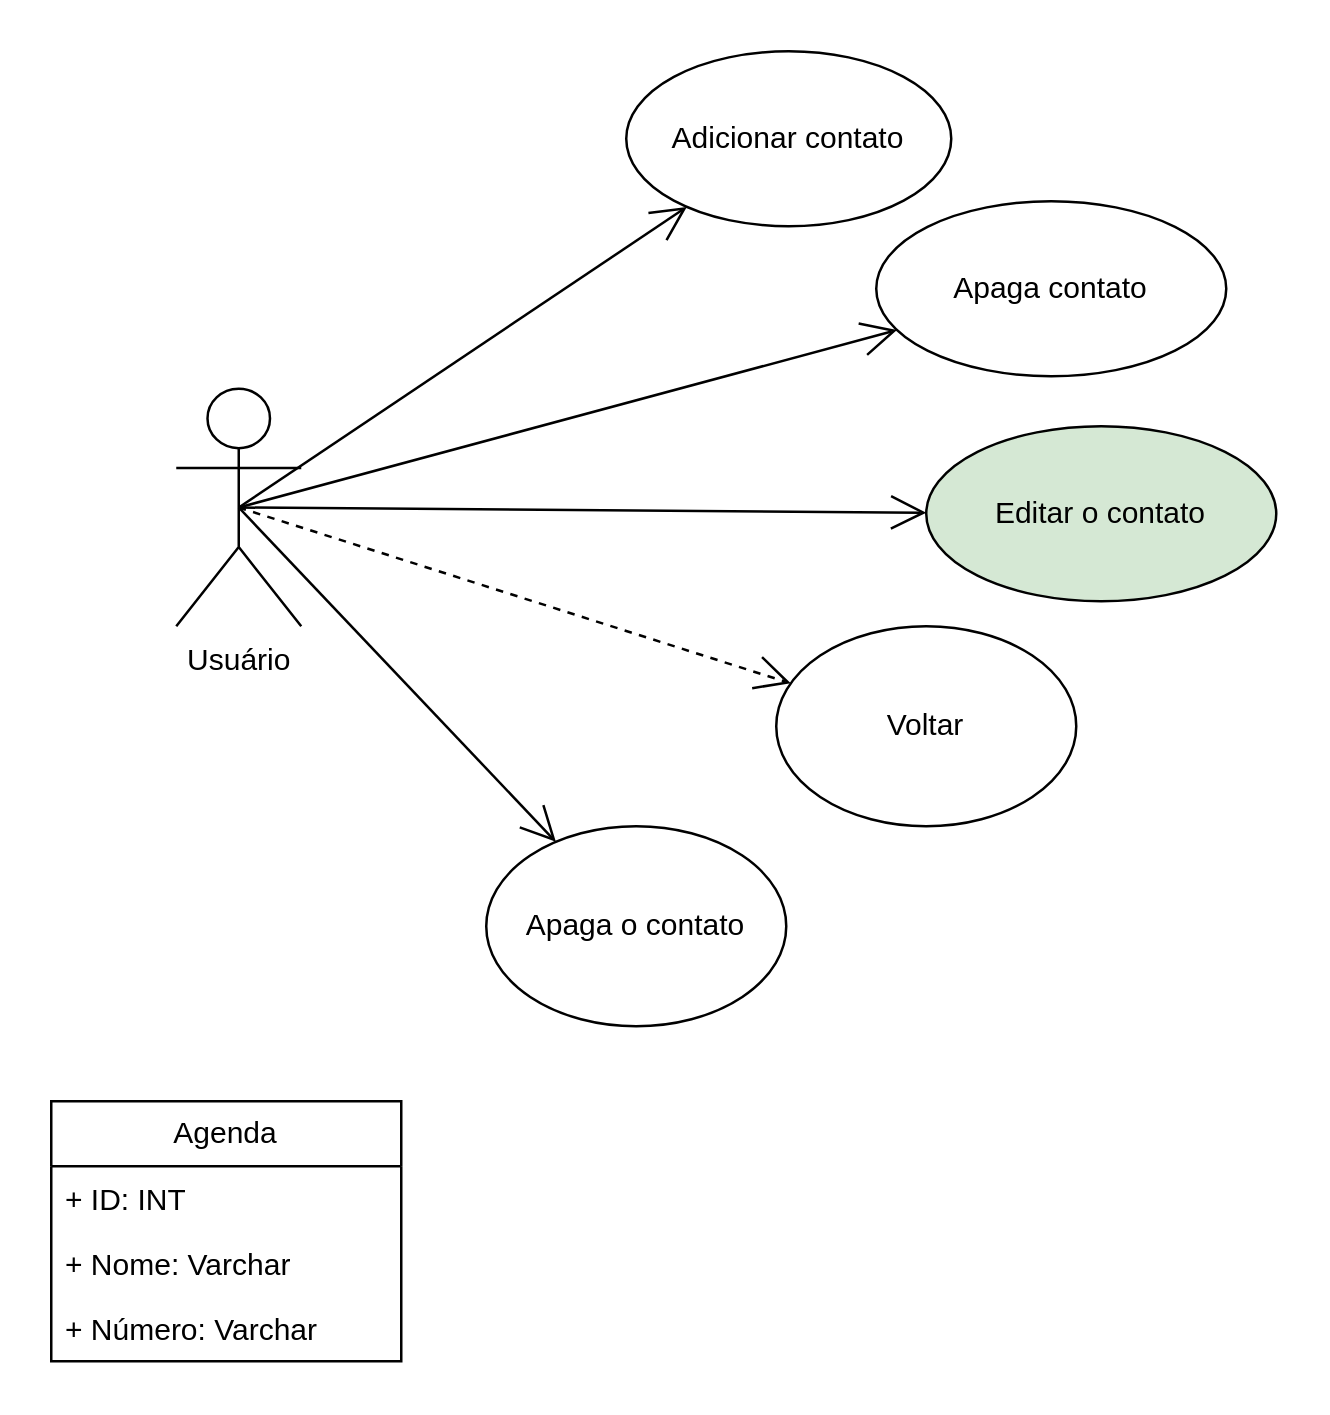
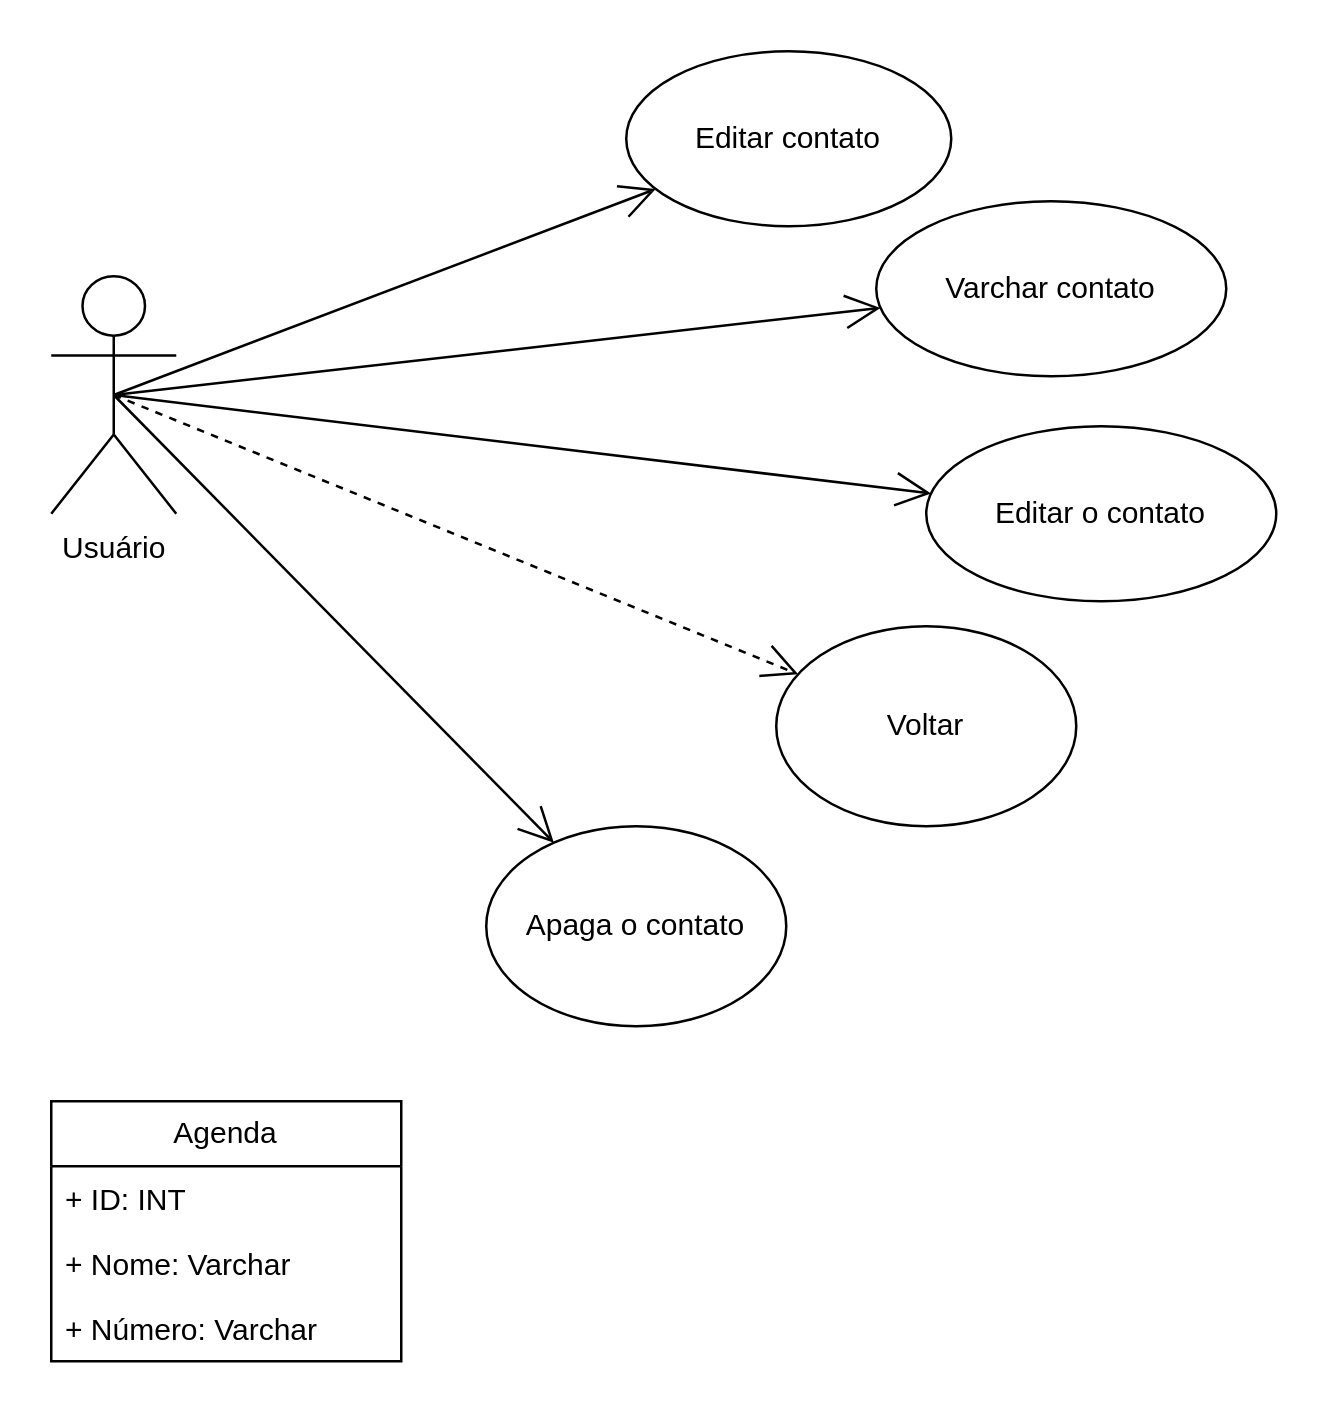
node "Adicionar contato": label "Adicionar contato" -> "Editar contato"
node "Apaga contato": label "Apaga contato" -> "Varchar contato"
node "Usuário": moved (239, 508) -> (114, 395)
node "Editar o contato": fillcolor #d5e8d4 -> #ffffff
